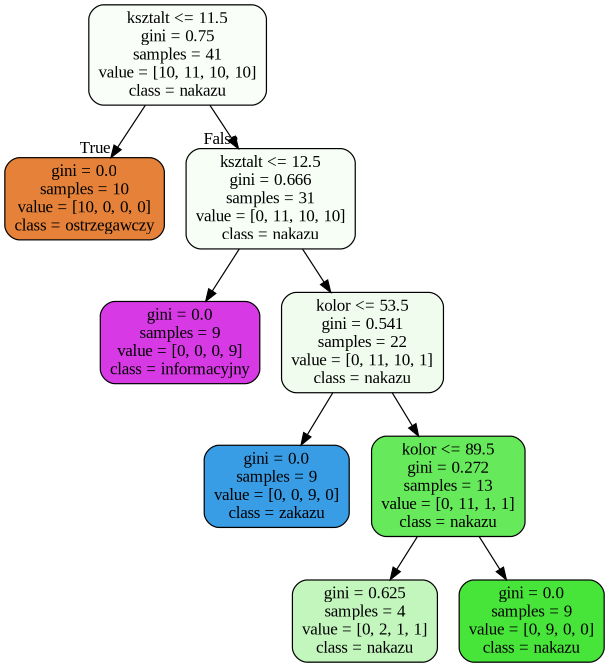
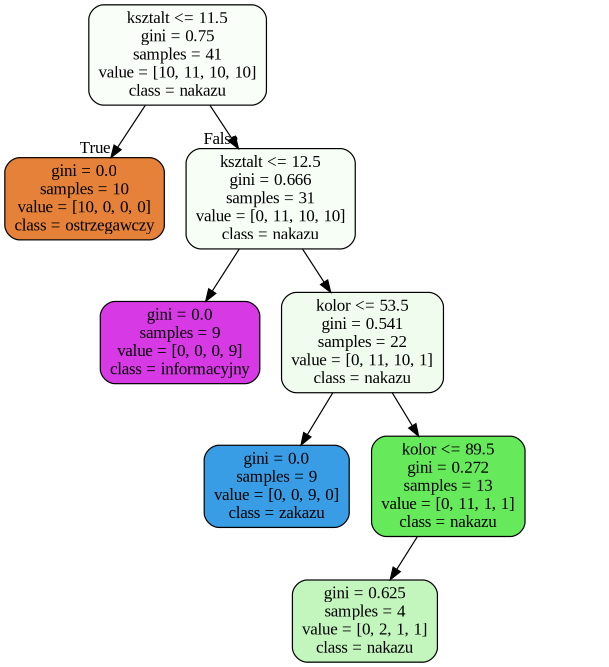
node "gini = 0.0 samples = 9 value = [0, 9, 0, 0] class = nakazu": removed
